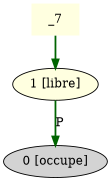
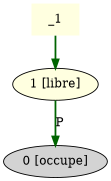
node "_7": label "_7" -> "_1"
